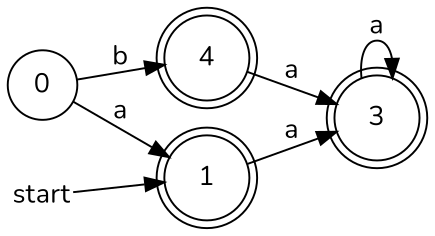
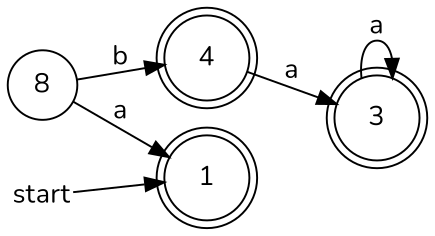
node "0": label "0" -> "8"
edge "1" -> "3": removed, label "a"
